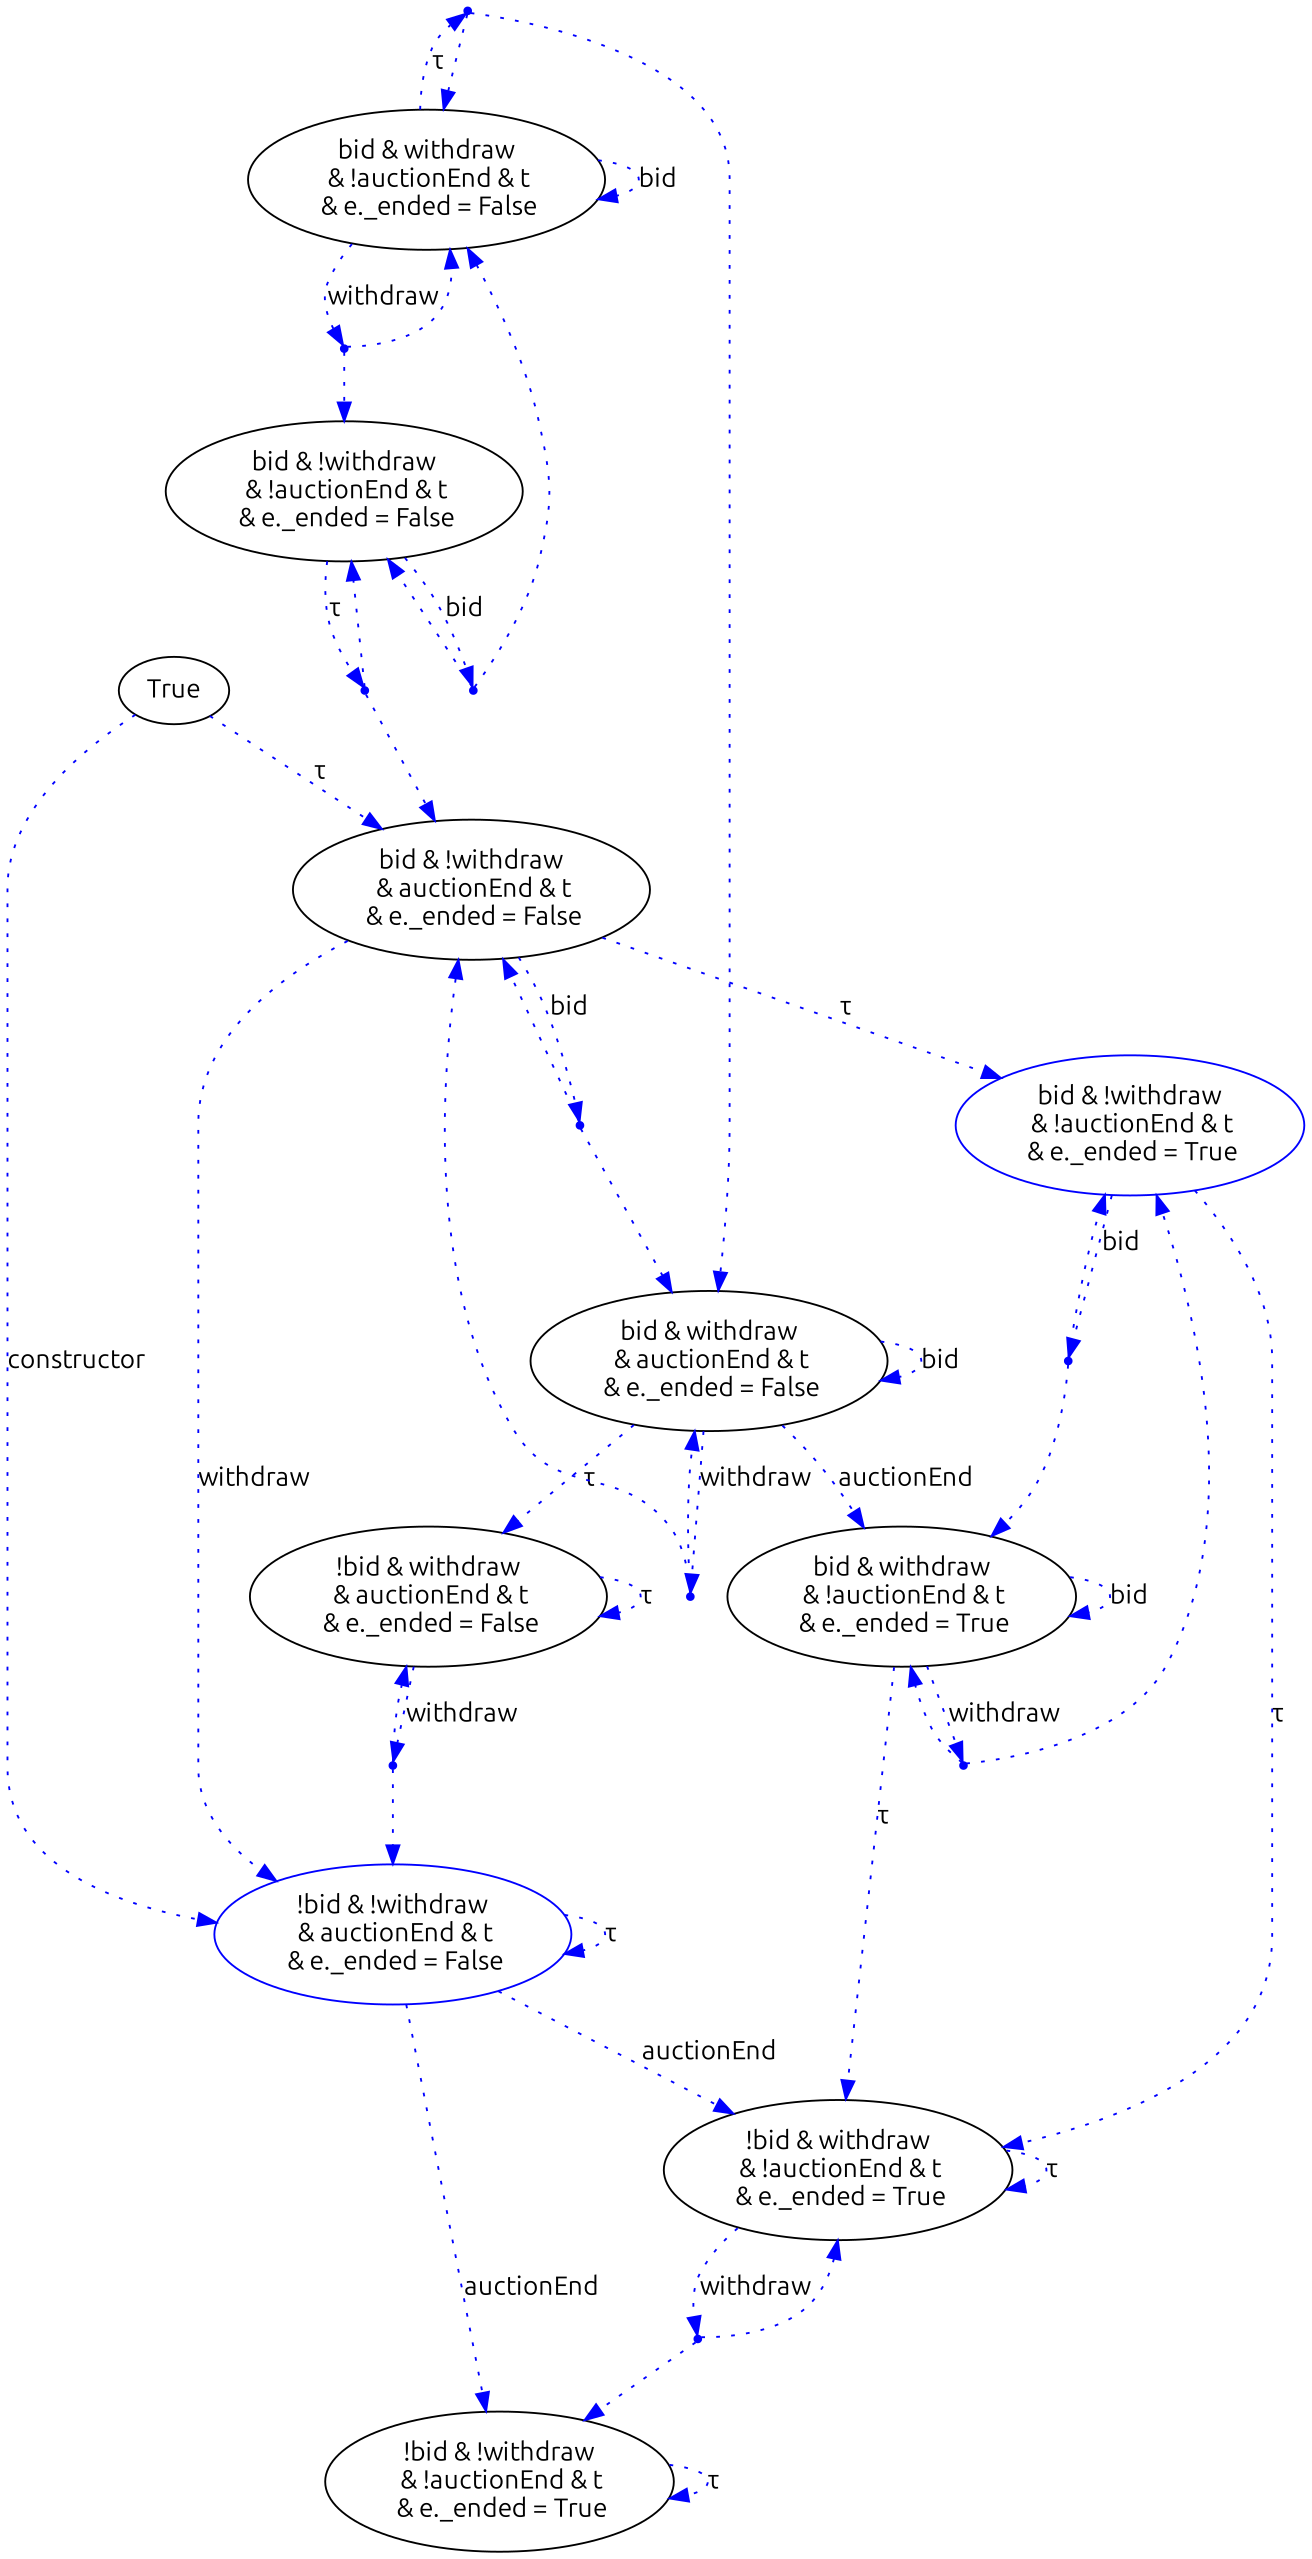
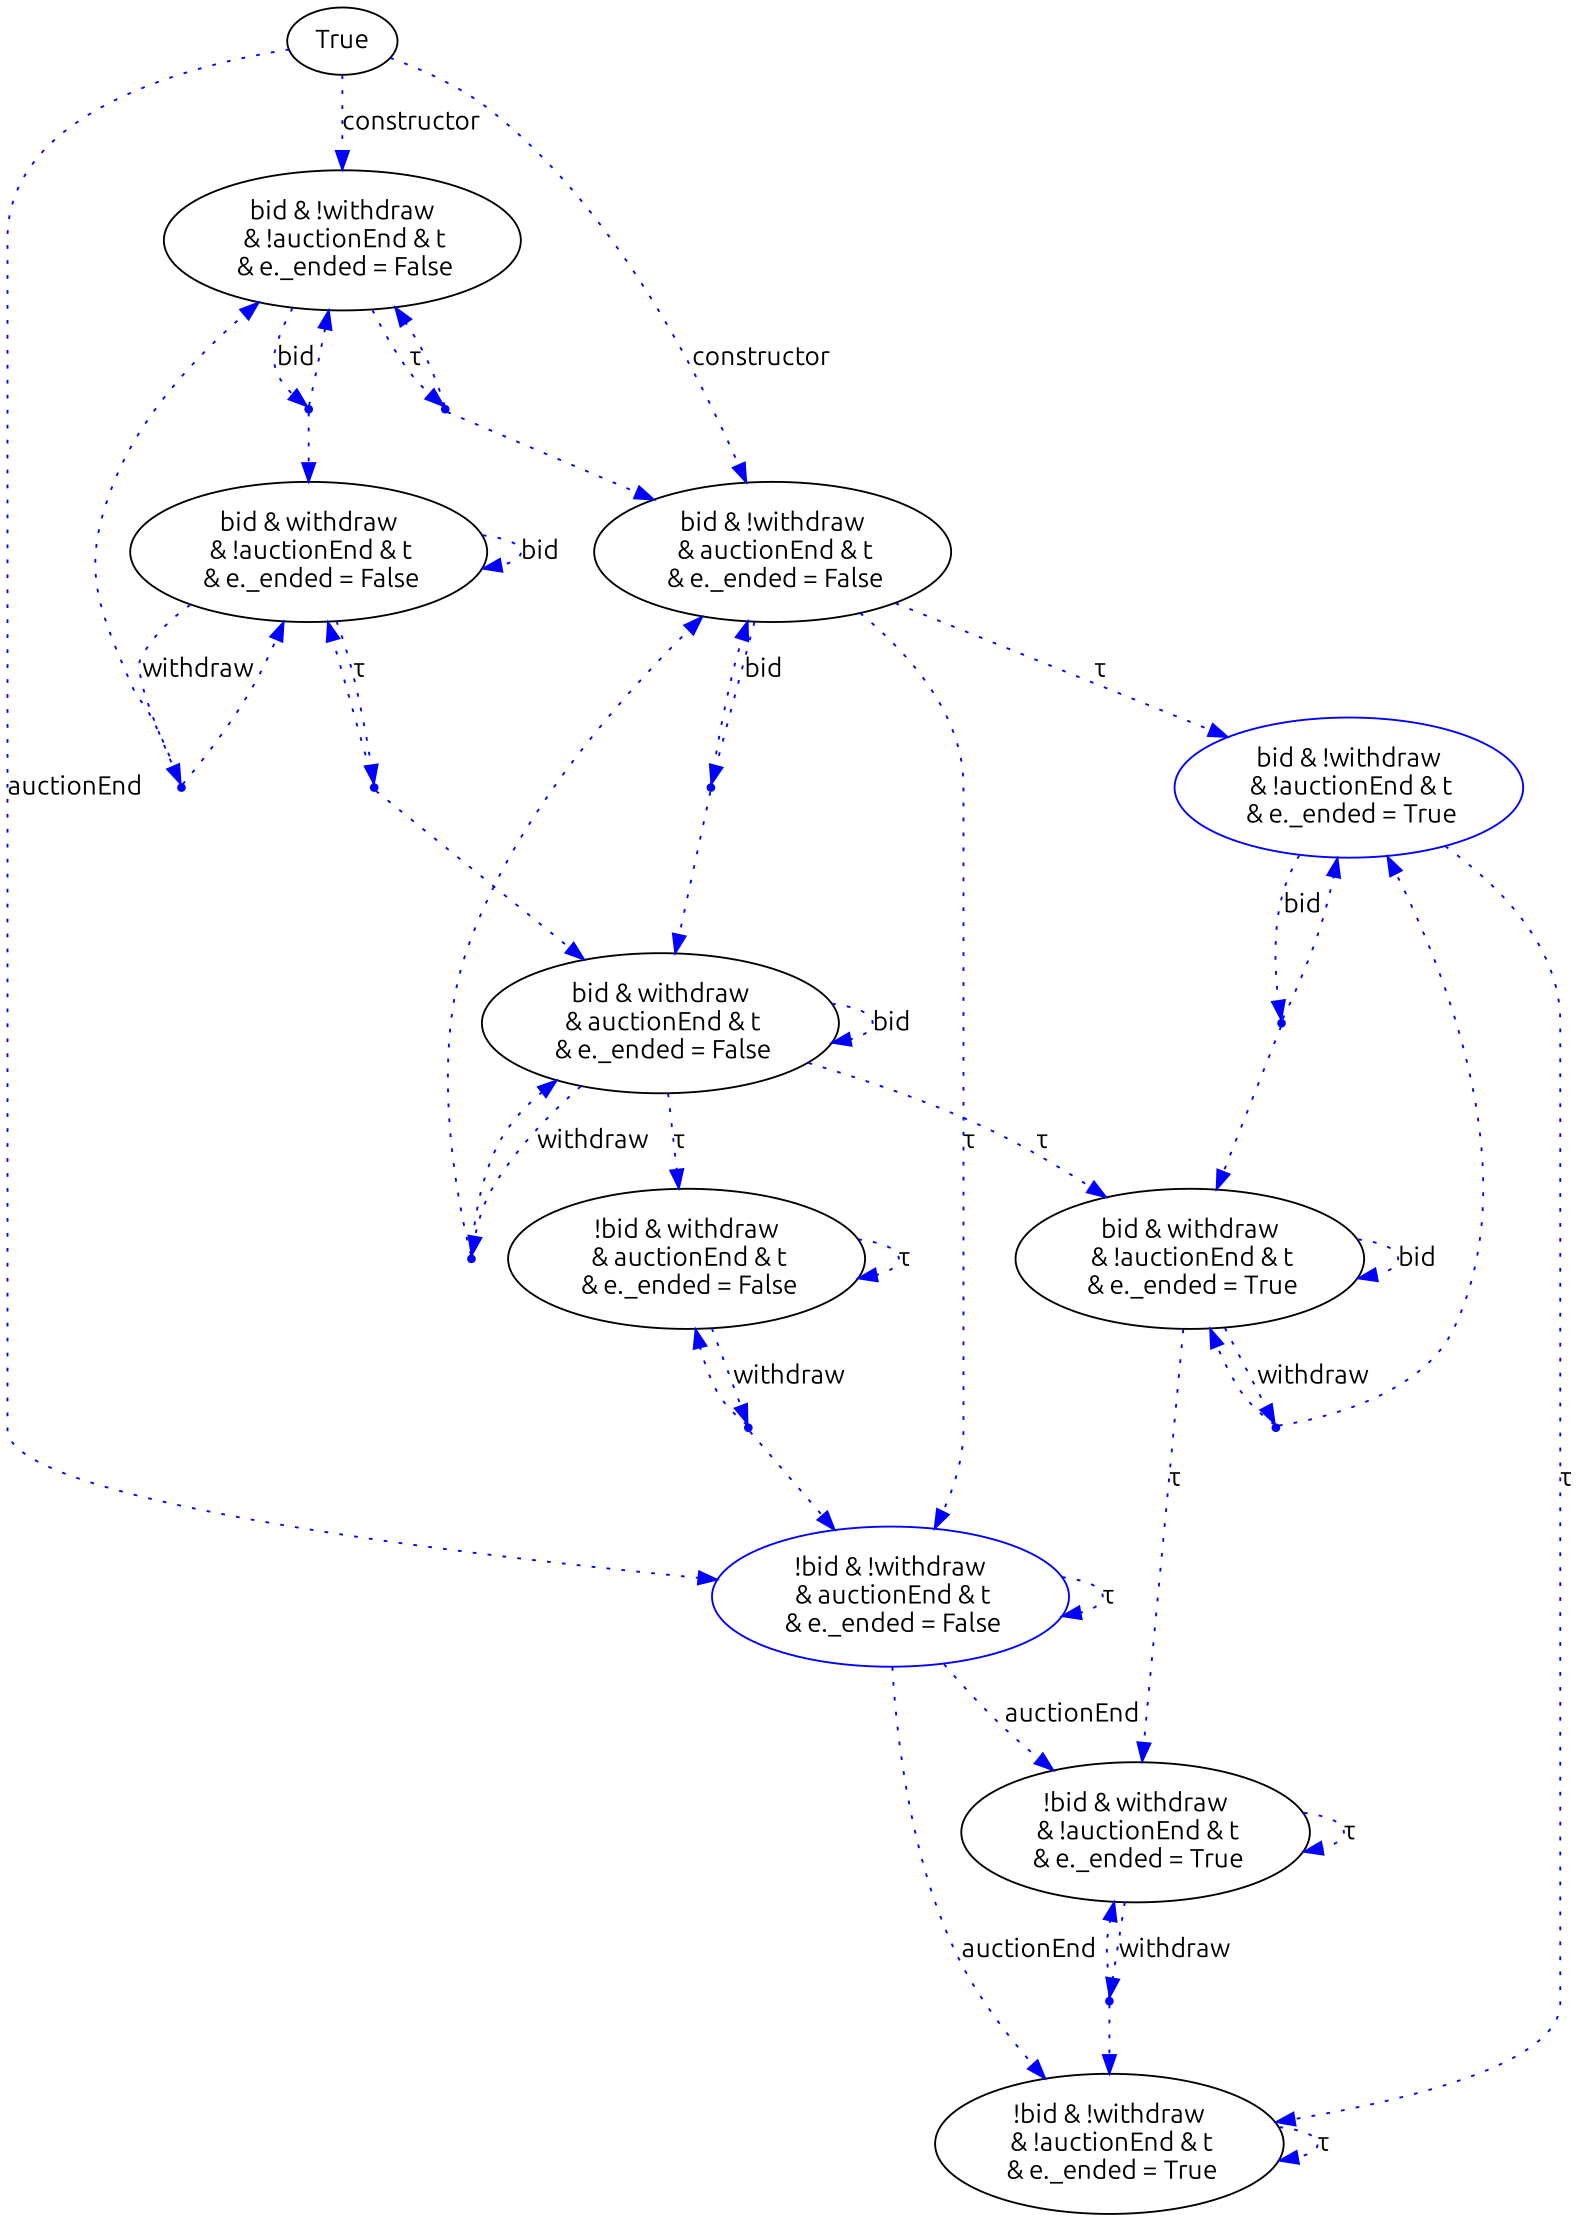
edge "True" -> "bid & !withdraw & !auctionEnd & t & e._ended = False": added, label "constructor"
edge "True" -> "bid & !withdraw & auctionEnd & t & e._ended = False": label "τ" -> "constructor"
edge "True" -> "!bid & !withdraw & auctionEnd & t & e._ended = False": label "constructor" -> "auctionEnd"
edge "bid & !withdraw & auctionEnd & t & e._ended = False" -> "!bid & !withdraw & auctionEnd & t & e._ended = False": label "withdraw" -> "τ"
edge "bid & withdraw & auctionEnd & t & e._ended = False" -> "bid & withdraw & !auctionEnd & t & e._ended = True": label "auctionEnd" -> "τ"
edge "bid & !withdraw & !auctionEnd & t & e._ended = True" -> "!bid & withdraw & !auctionEnd & t & e._ended = True": now "bid & !withdraw & !auctionEnd & t & e._ended = True" -> "!bid & !withdraw & !auctionEnd & t & e._ended = True"
